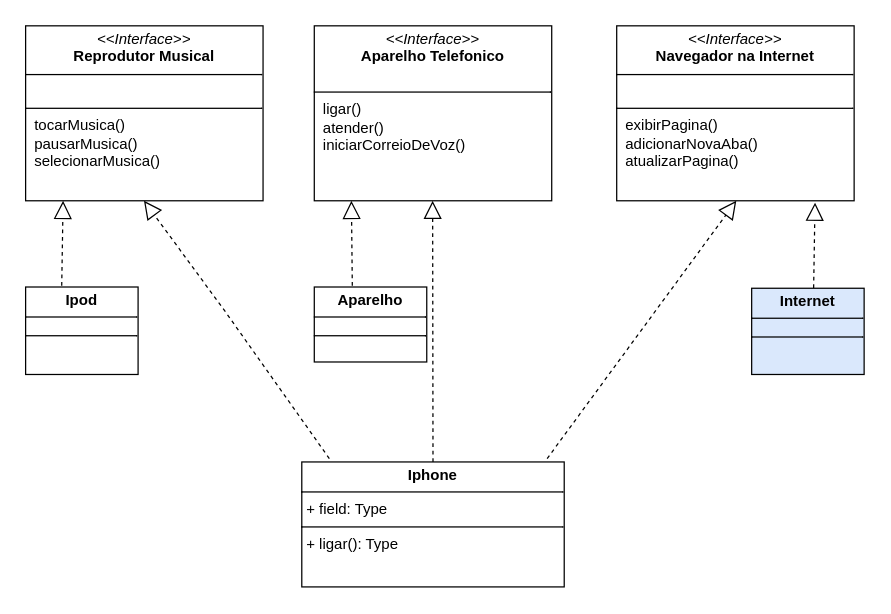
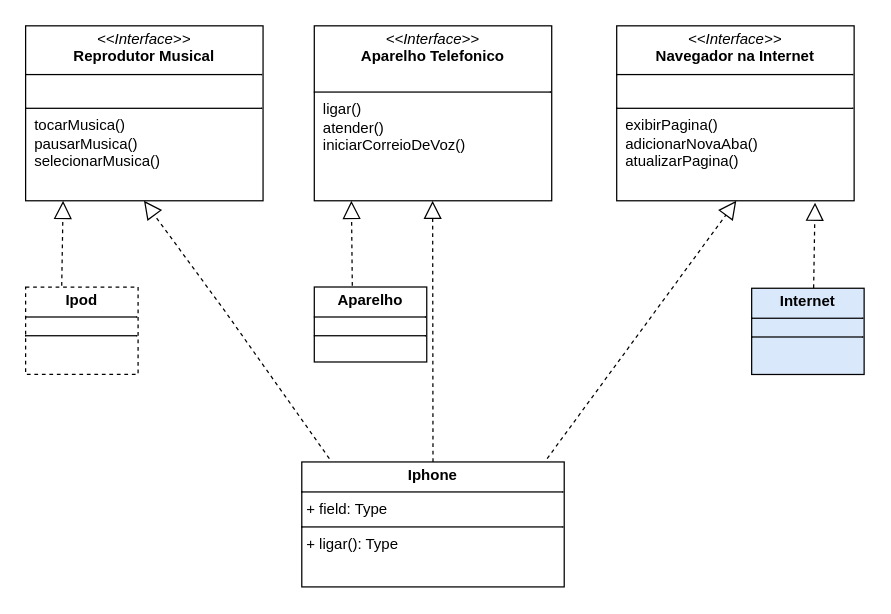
node "Ipod": style solid -> dashed
